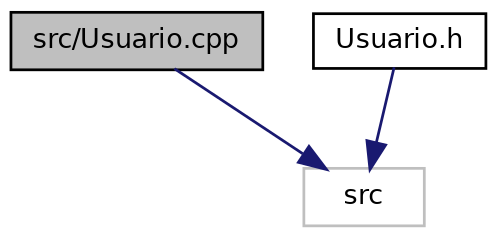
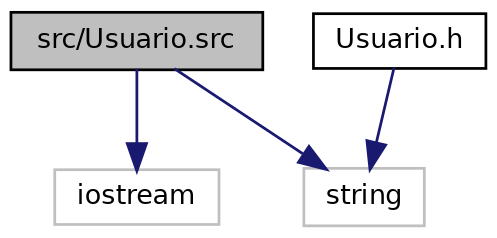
node "src/Usuario.cpp": label "src/Usuario.cpp" -> "src/Usuario.src"
node "iostream": added
node "src": label "src" -> "string"
